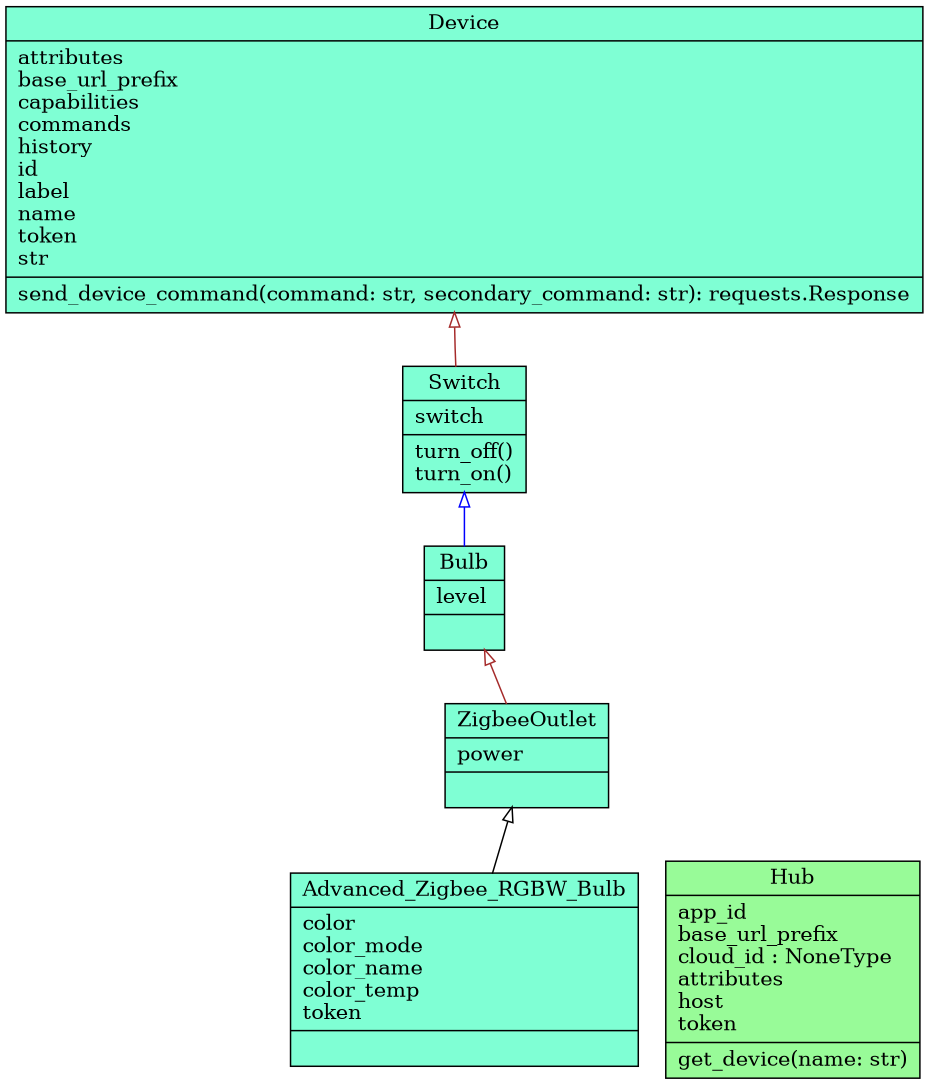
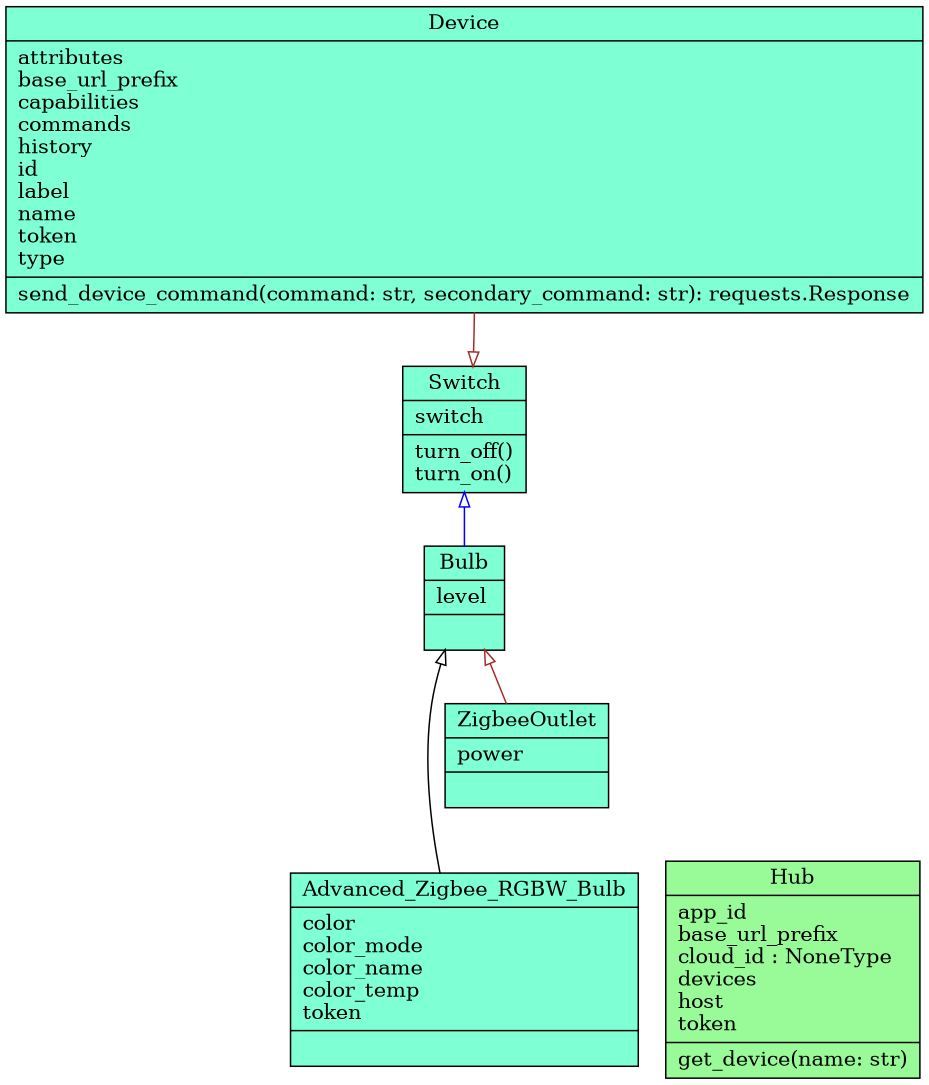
node "Device": text "str" -> "type"
edge "Switch" -> "Device": reversed
edge "Advanced_Zigbee_RGBW_Bulb" -> "ZigbeeOutlet": now "Advanced_Zigbee_RGBW_Bulb" -> "Bulb"
node "Hub": text "attributes" -> "devices"
